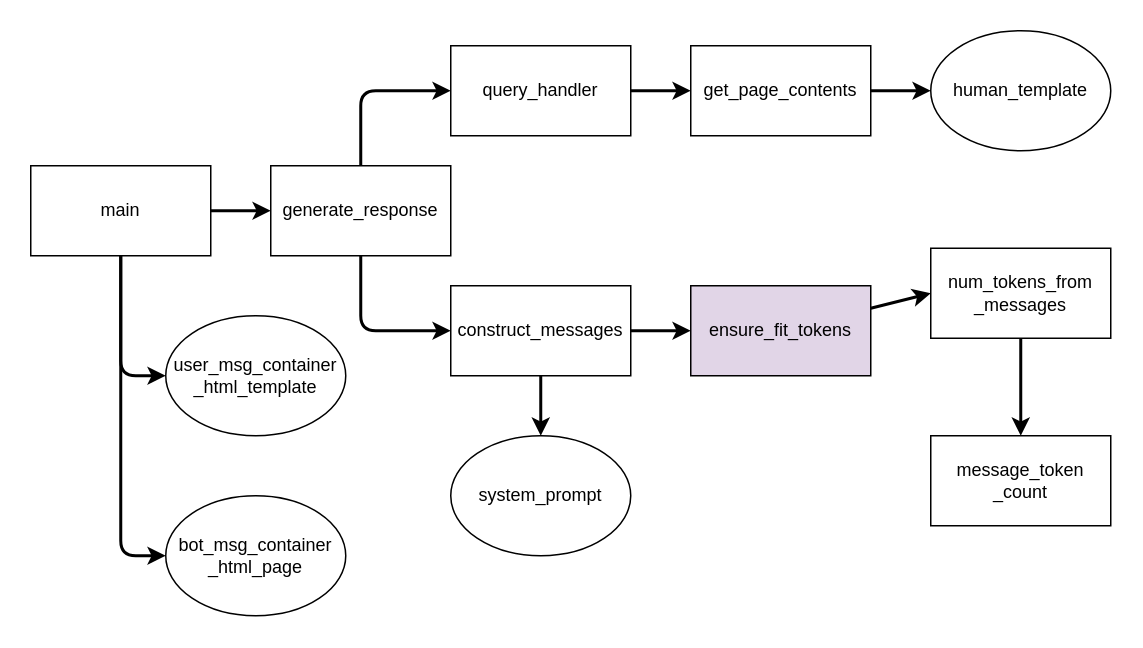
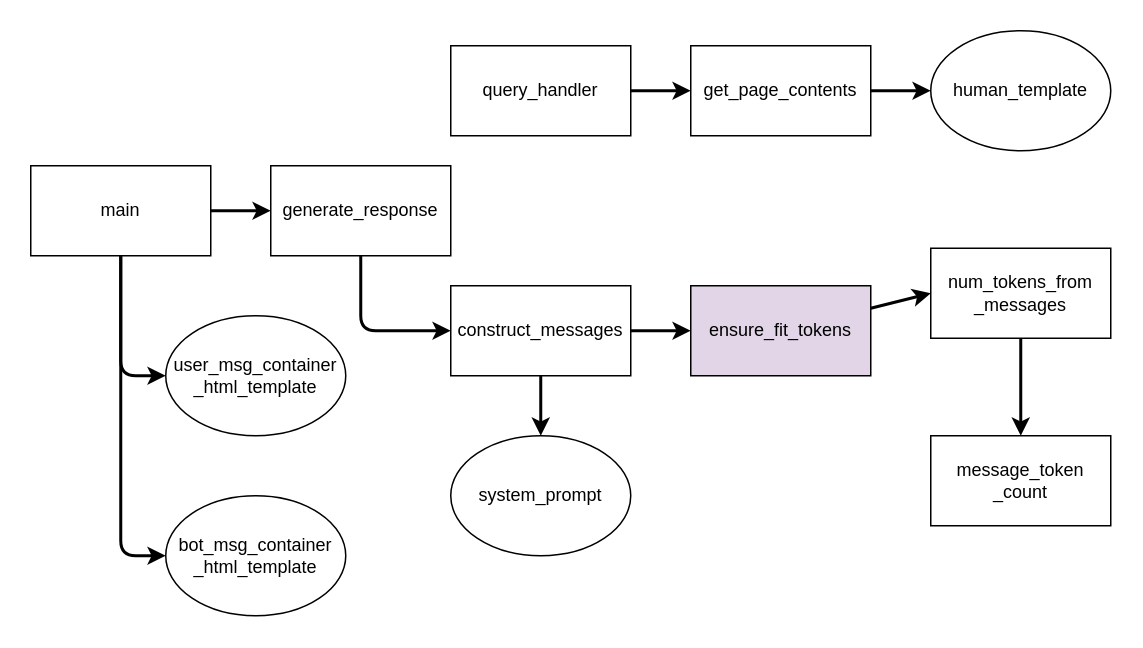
edge "generate_response" -> "query_handler": removed
node "bot_msg_container _html_page": label "bot_msg_container _html_page" -> "bot_msg_container _html_template"
